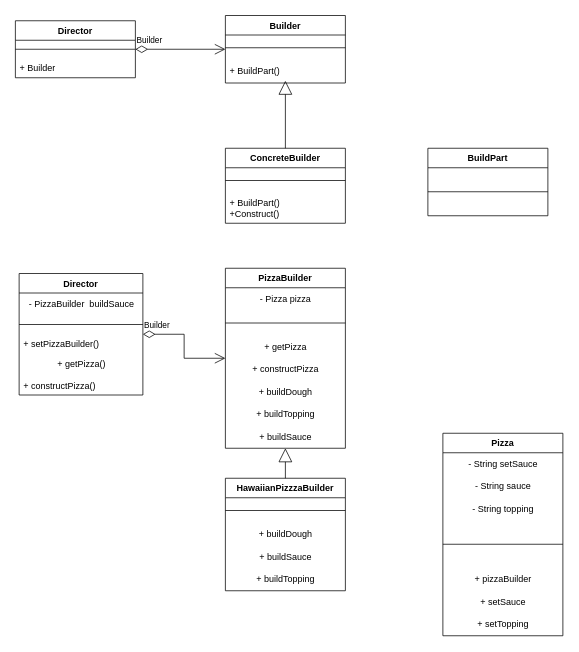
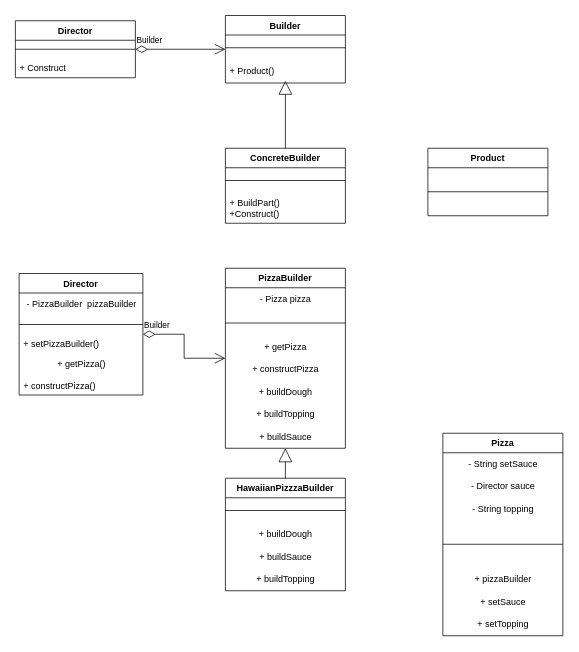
node "+ Builder": label "+ Builder" -> "+ Construct"
node "+ BuildPart()": label "+ BuildPart()" -> "+ Product()"
node "BuildPart": label "BuildPart" -> "Product"
node "- PizzaBuilder buildSauce": label "- PizzaBuilder buildSauce" -> "- PizzaBuilder pizzaBuilder"
node "- String sauce": label "- String sauce" -> "- Director sauce"
